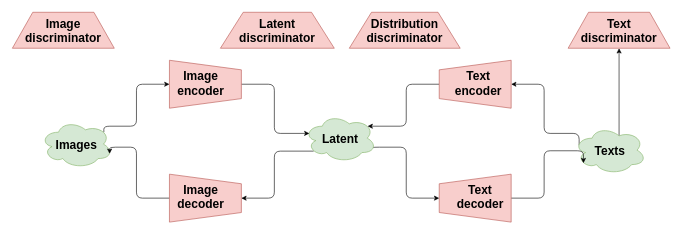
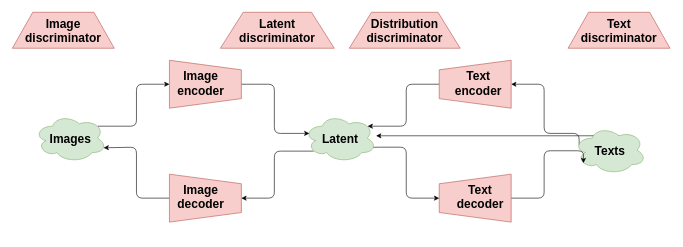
edge "Texts" -> "Text discriminator": now "Texts" -> "Latent"
node "Images": moved (77, 144) -> (71, 138)
